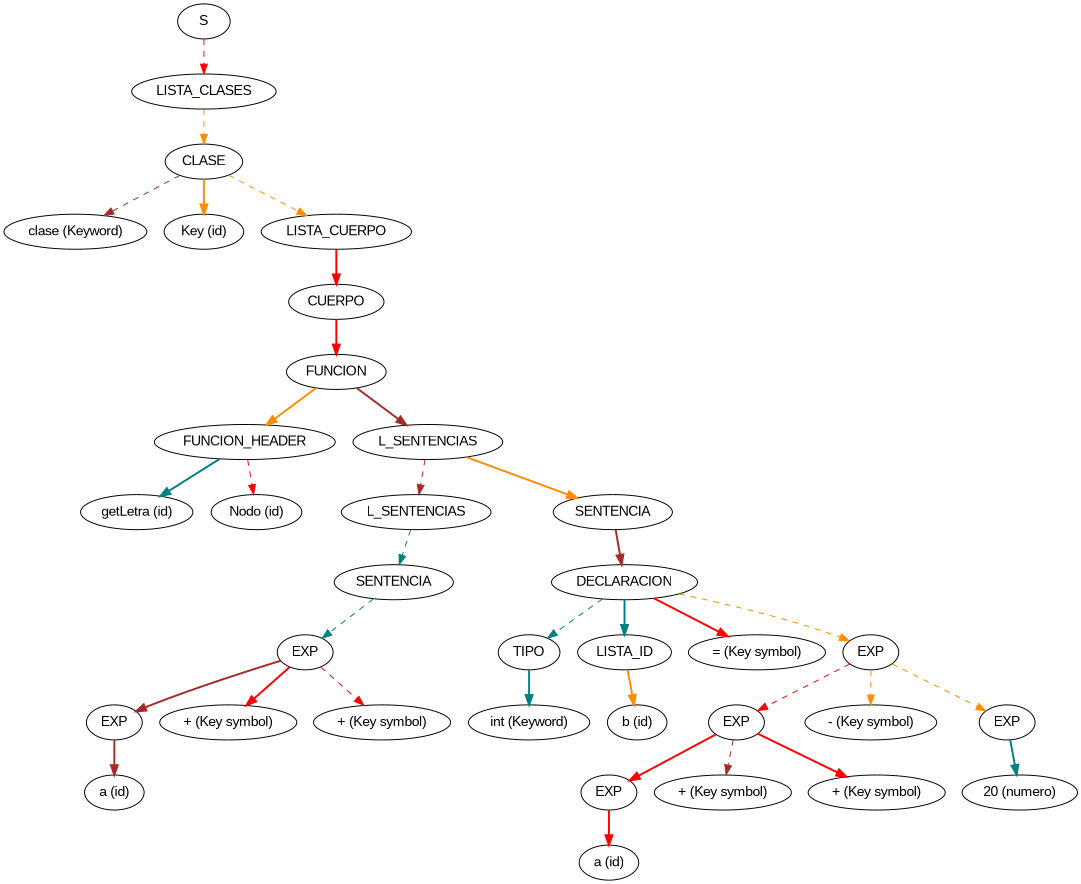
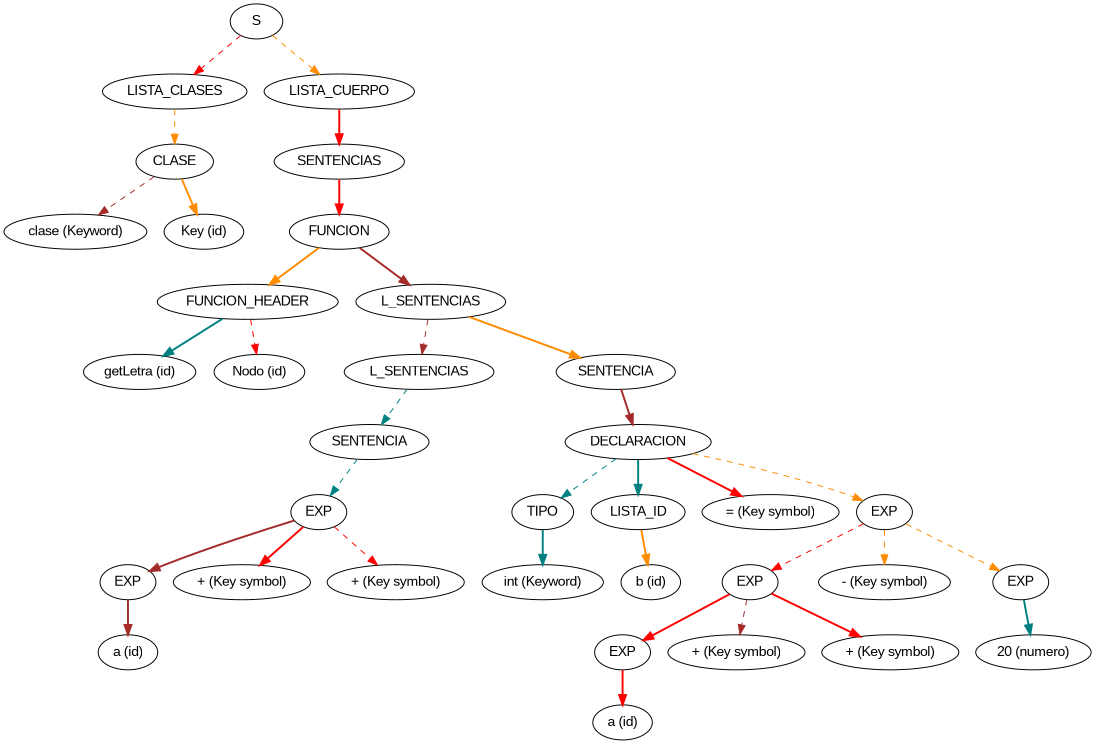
edge "CLASE" -> "LISTA_CUERPO": now "S" -> "LISTA_CUERPO"
node "CUERPO": label "CUERPO" -> "SENTENCIAS"
